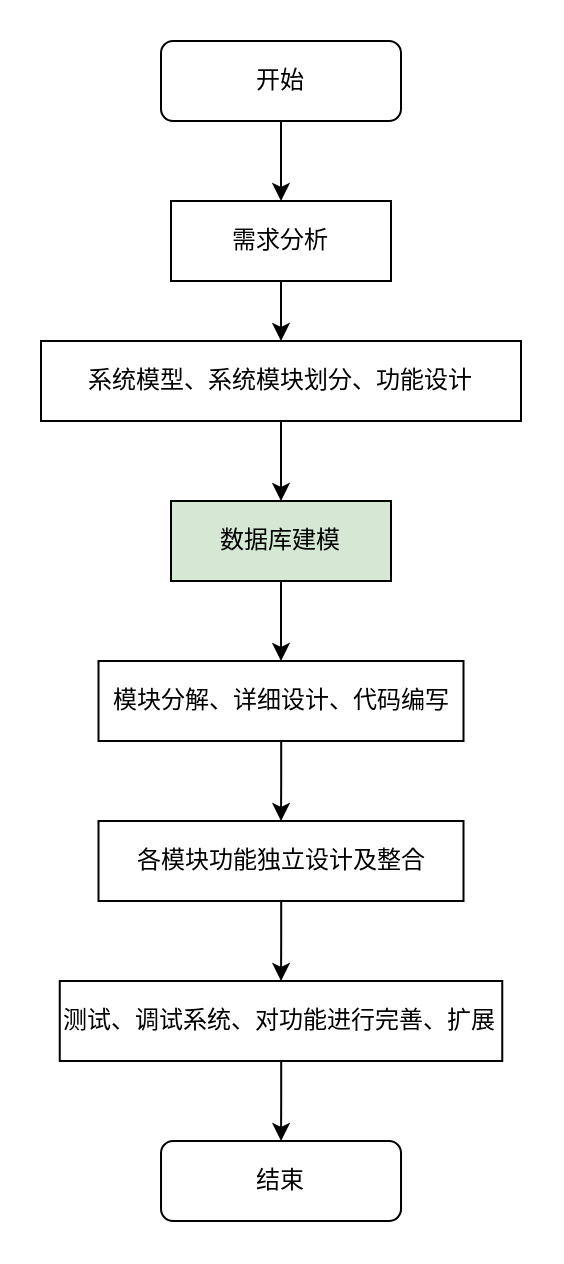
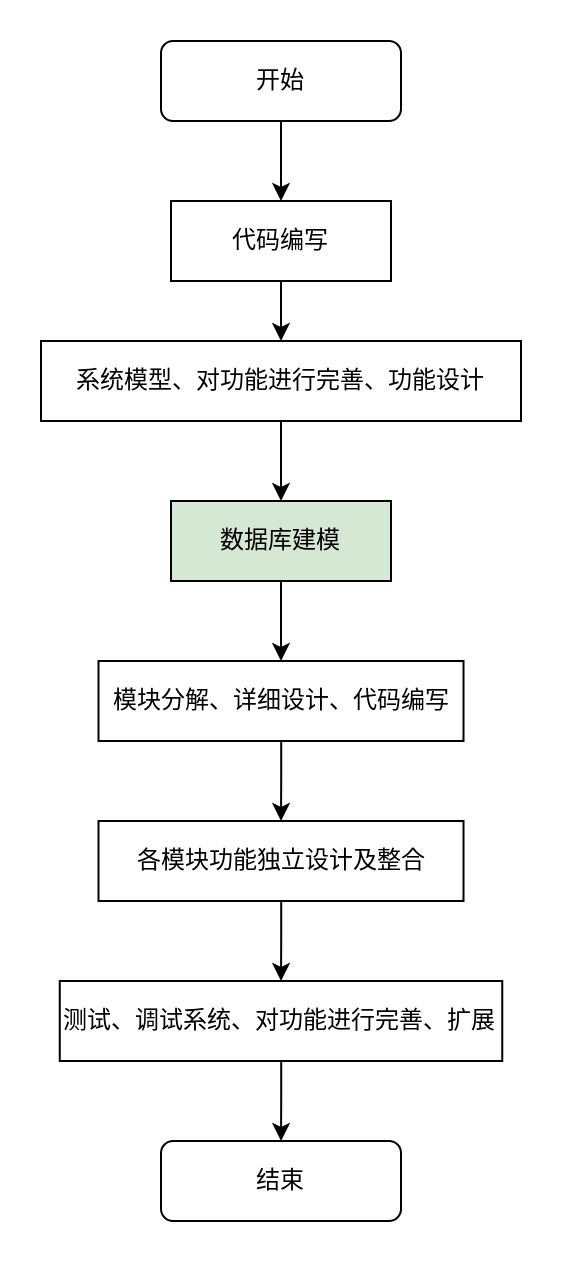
node "需求分析": label "需求分析" -> "代码编写"
node "系统模型、系统模块划分、功能设计": label "系统模型、系统模块划分、功能设计" -> "系统模型、对功能进行完善、功能设计"
